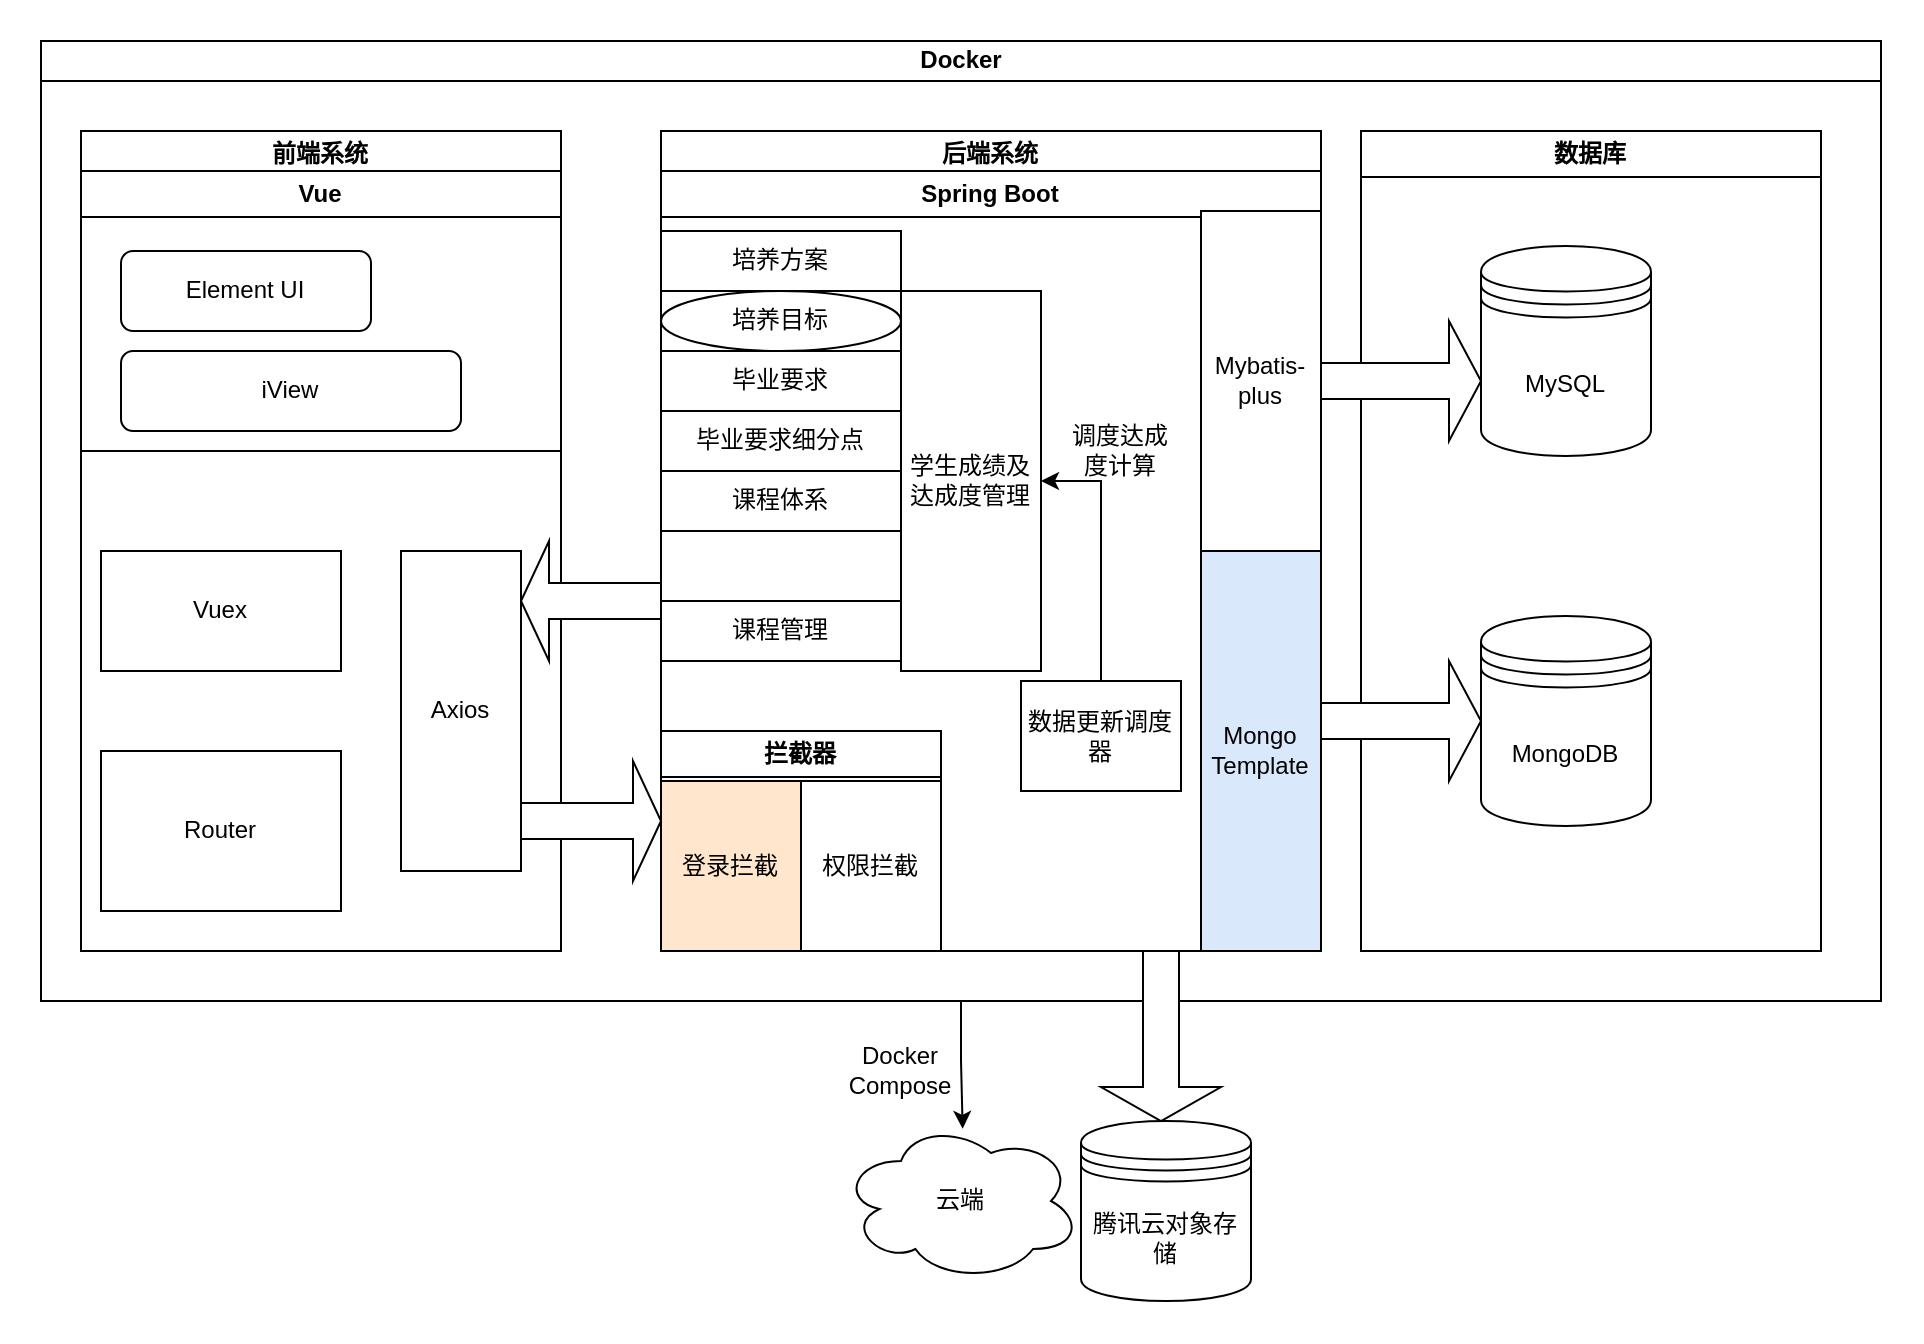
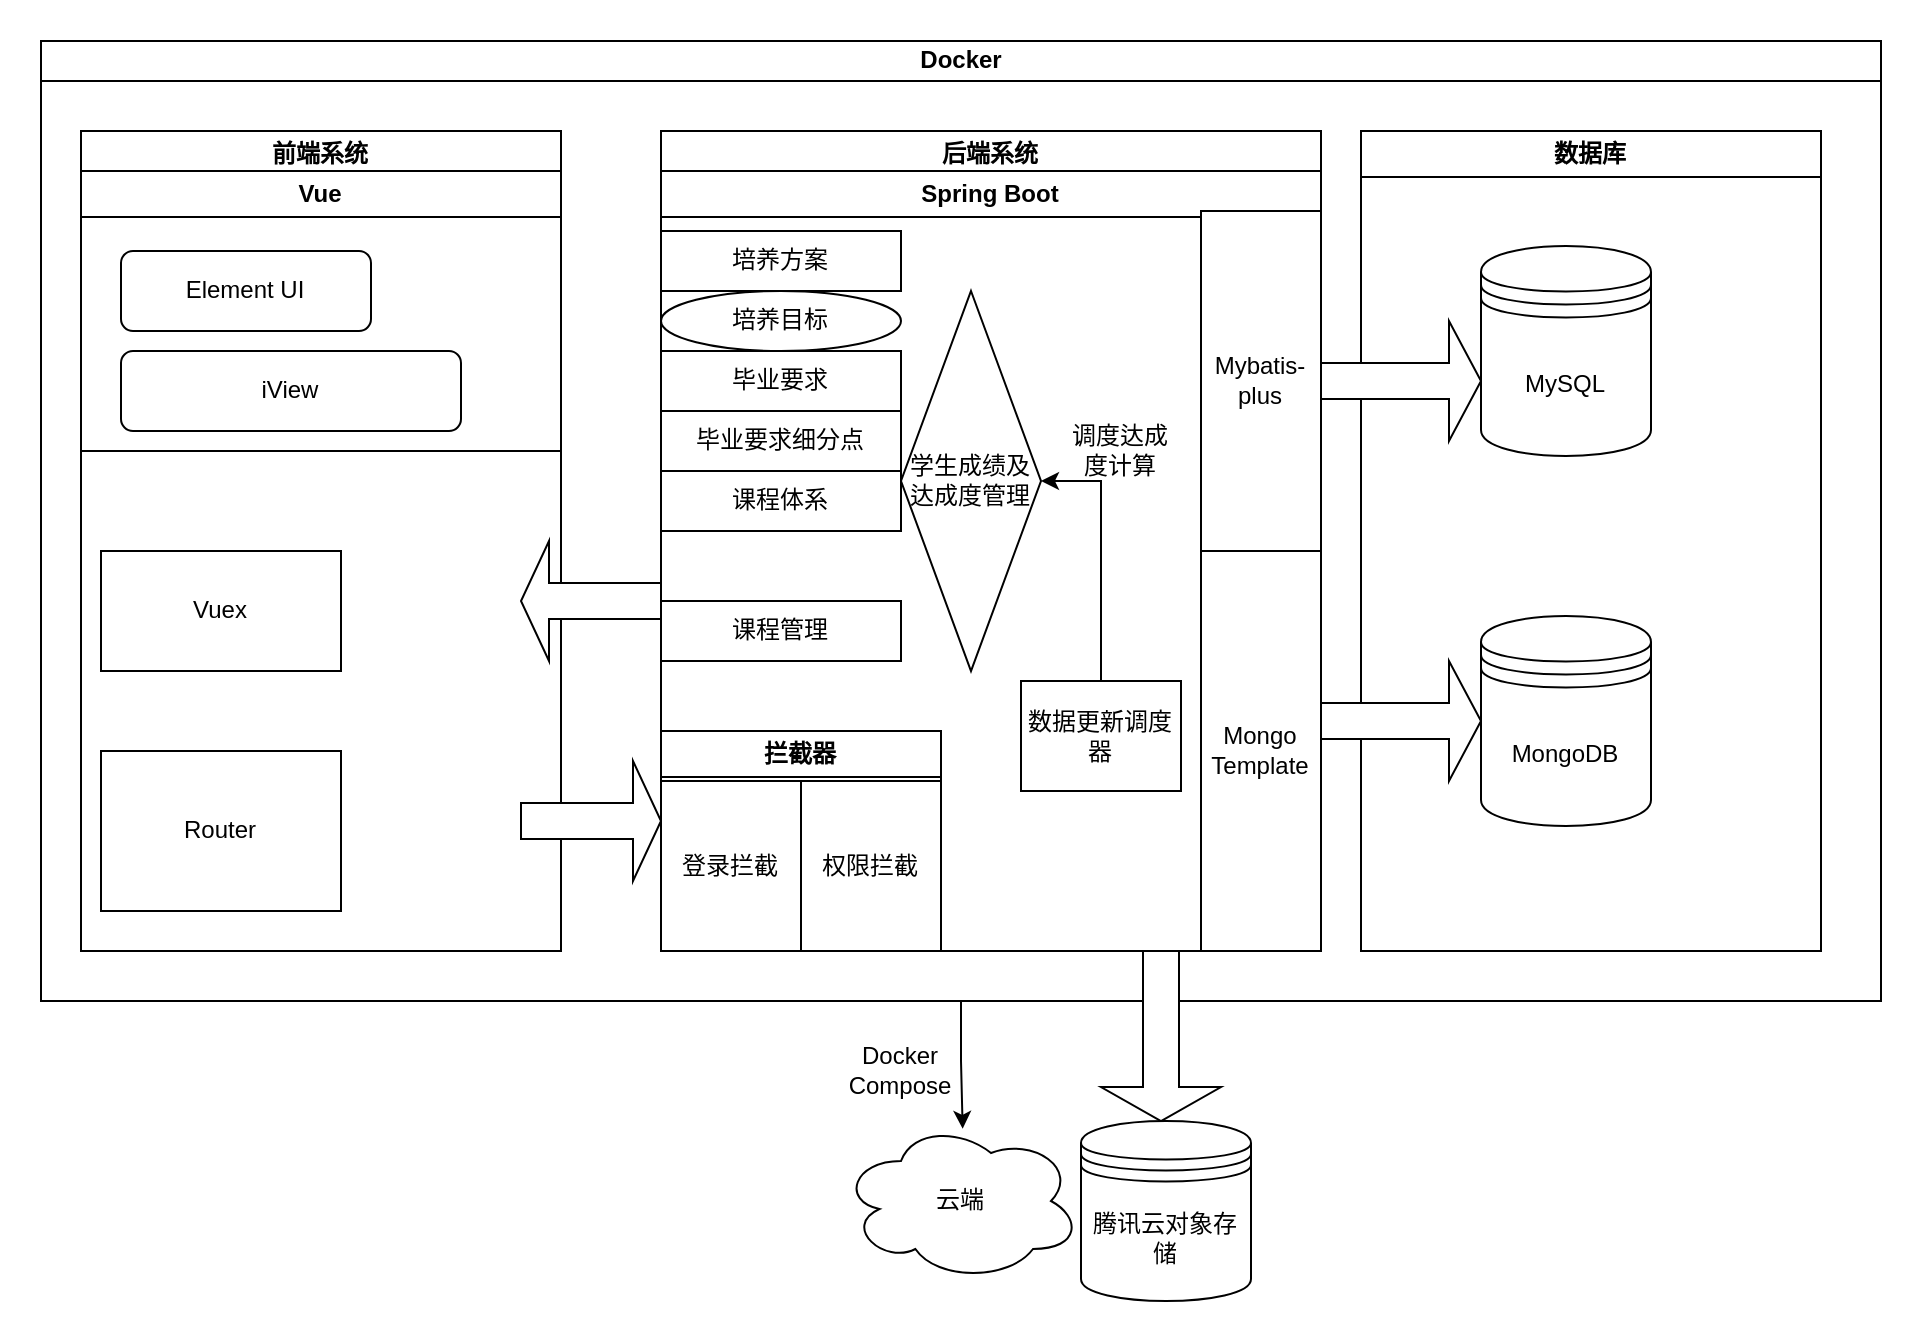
node "学生成绩及达成度管理": shape rectangle -> diamond
node "Axios": removed
node "Mongo Template": fillcolor #dae8fc -> #ffffff
node "登录拦截": fillcolor #ffe6cc -> #ffffff
